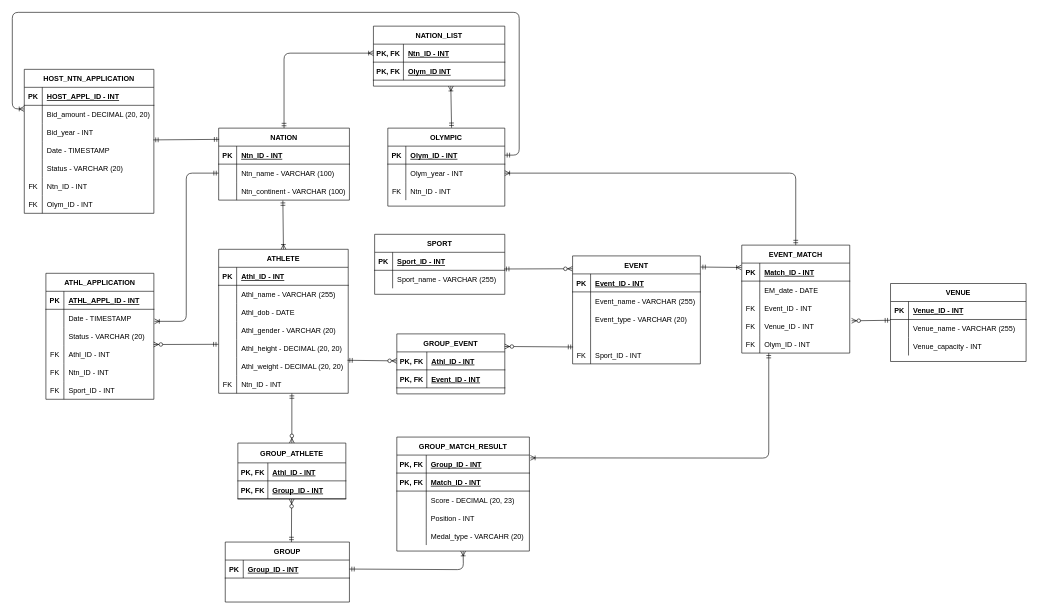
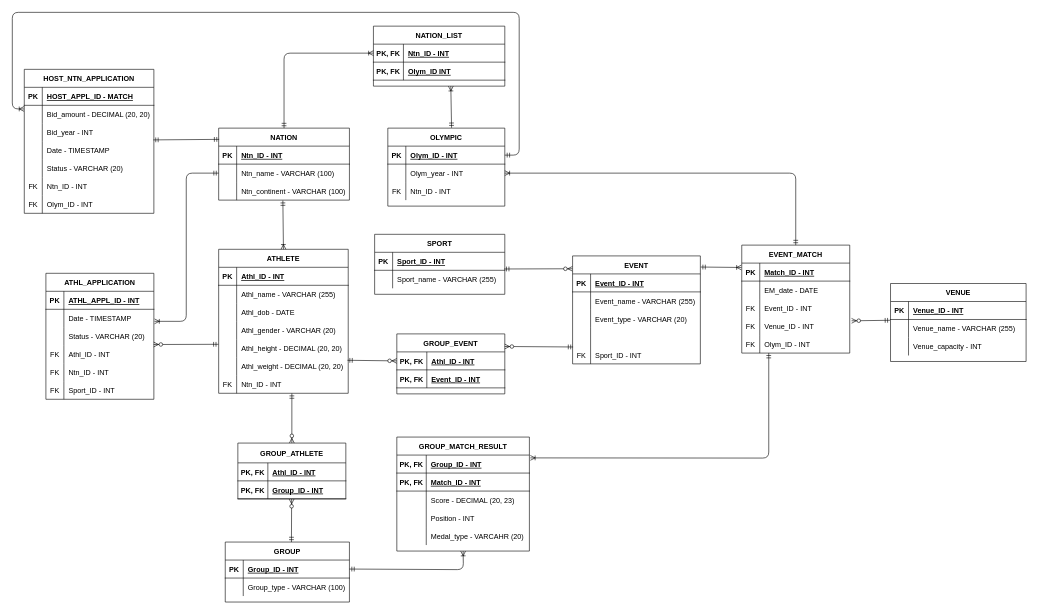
node "HOST_APPL_ID - INT": label "HOST_APPL_ID - INT" -> "HOST_APPL_ID - MATCH"
node "Group_type - VARCHAR (100)": added
